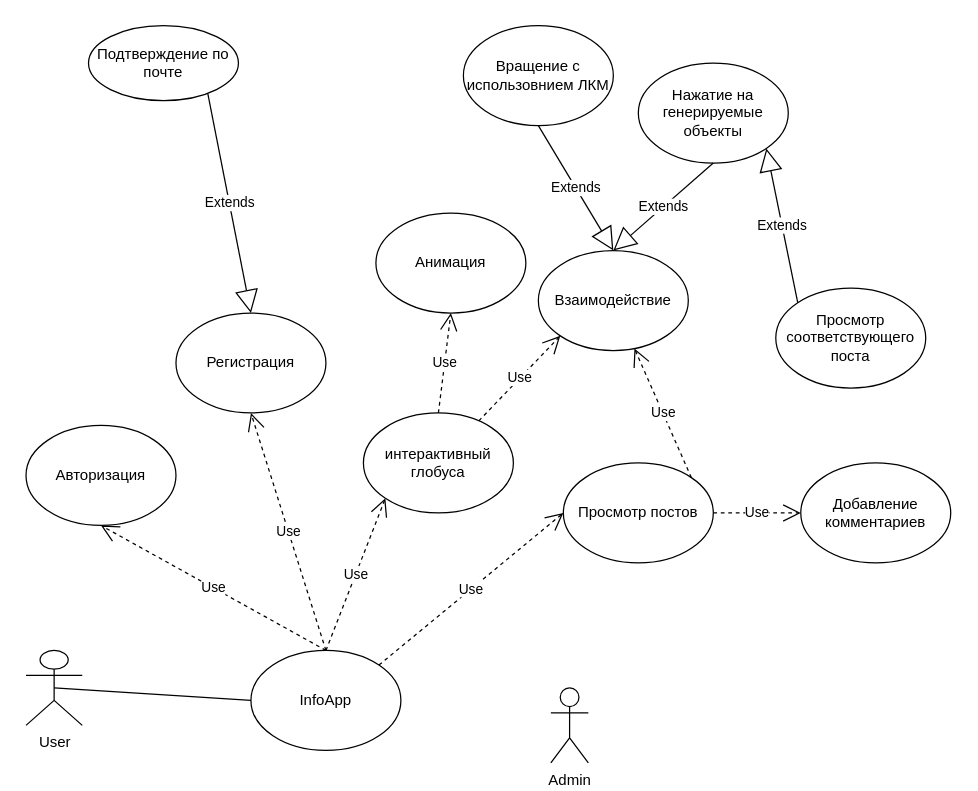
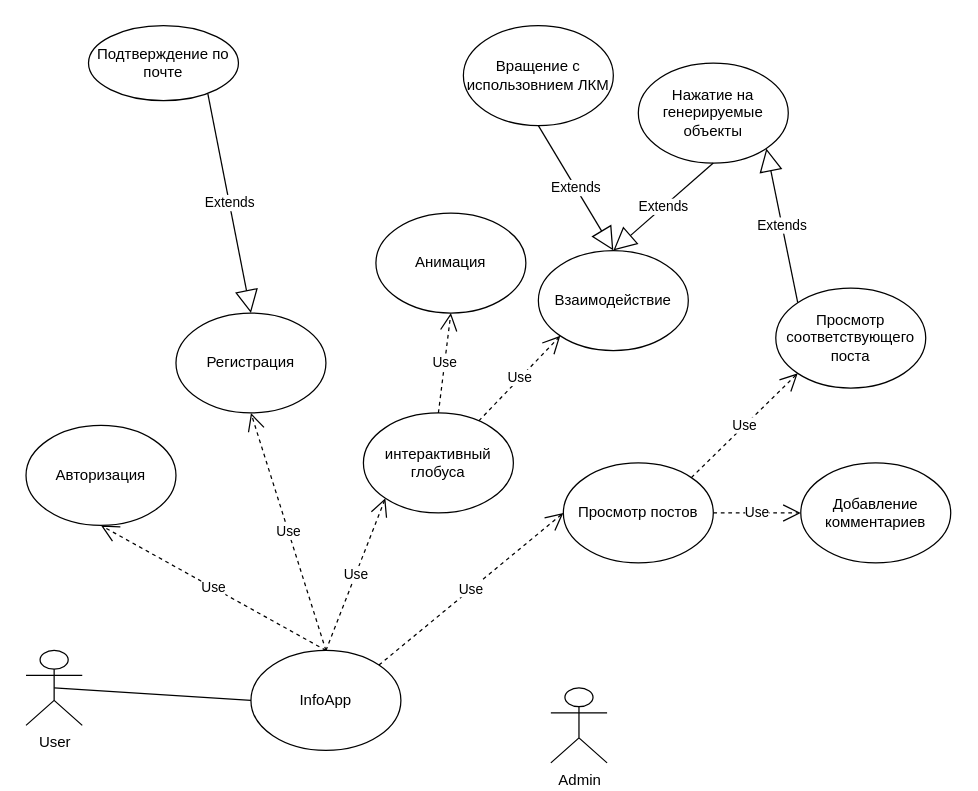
edge "Просмотр постов" -> "Взаимодействие": now "Просмотр постов" -> "Просмотр соответствующего поста"
node "Admin": size 38x75 -> 56x75
